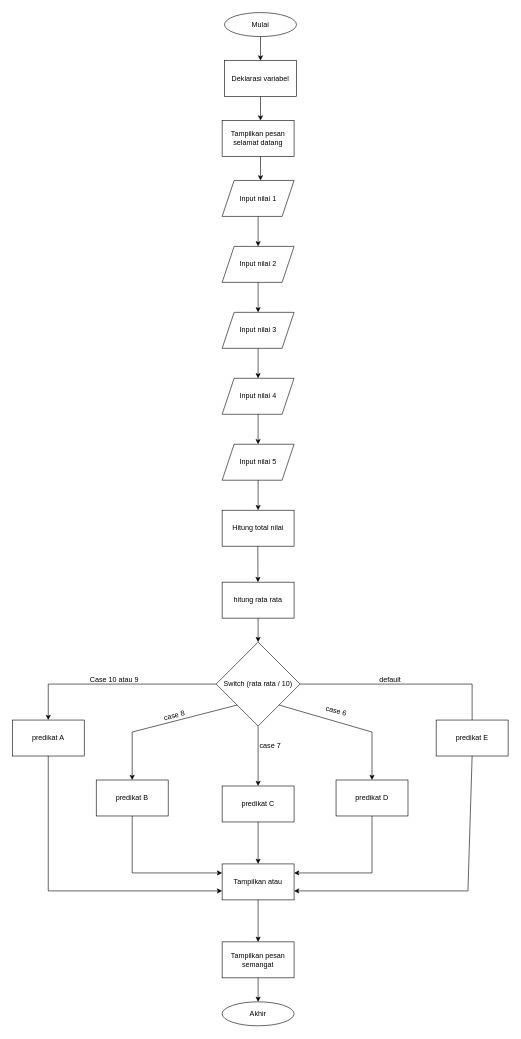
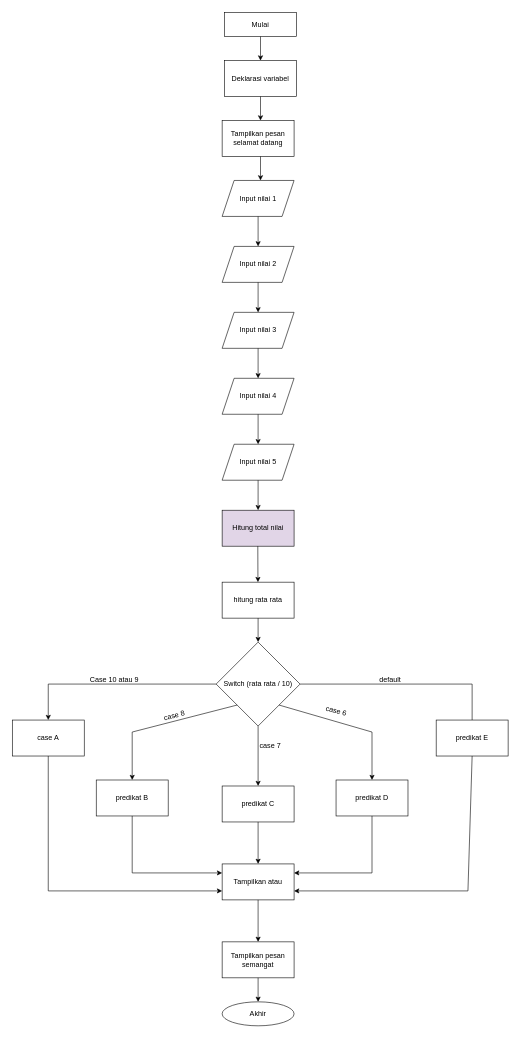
node "Mulai": shape ellipse -> rectangle
node "Hitung total nilai": fillcolor #ffffff -> #e1d5e7
node "predikat A": label "predikat A" -> "case A"
